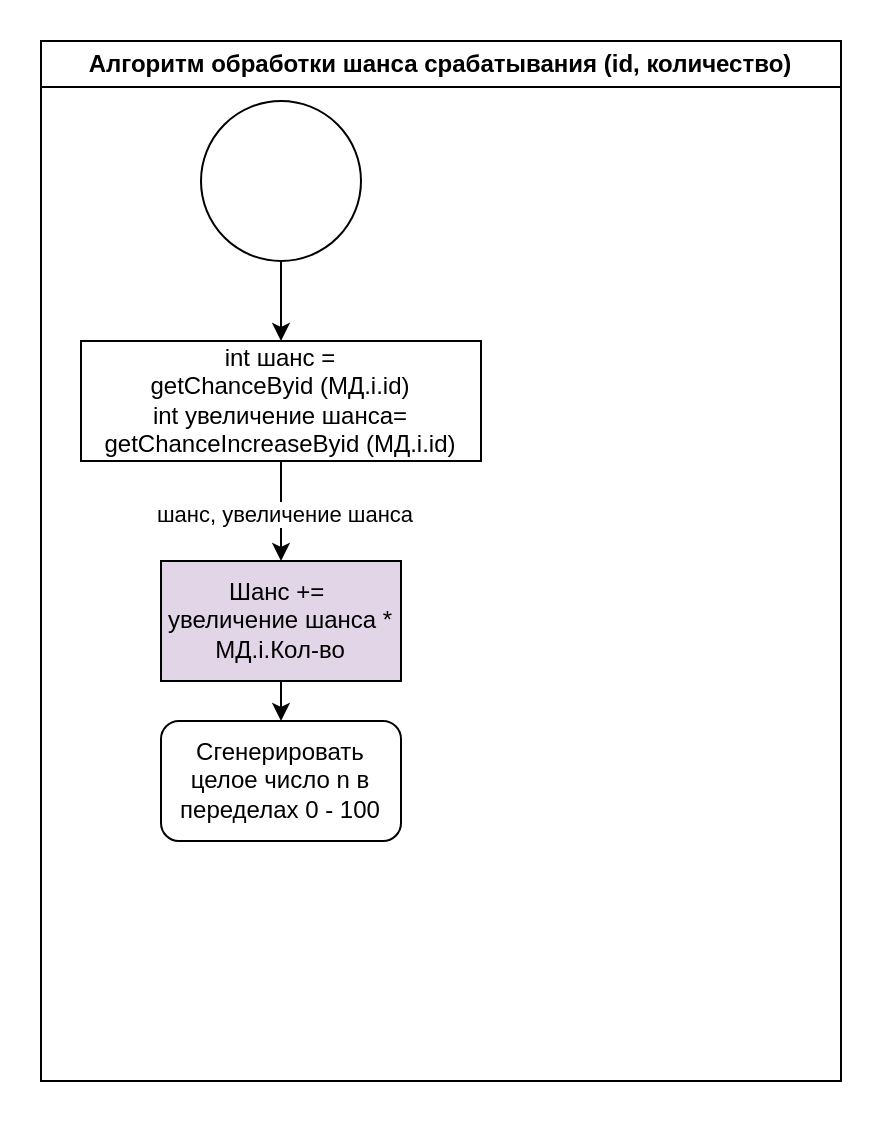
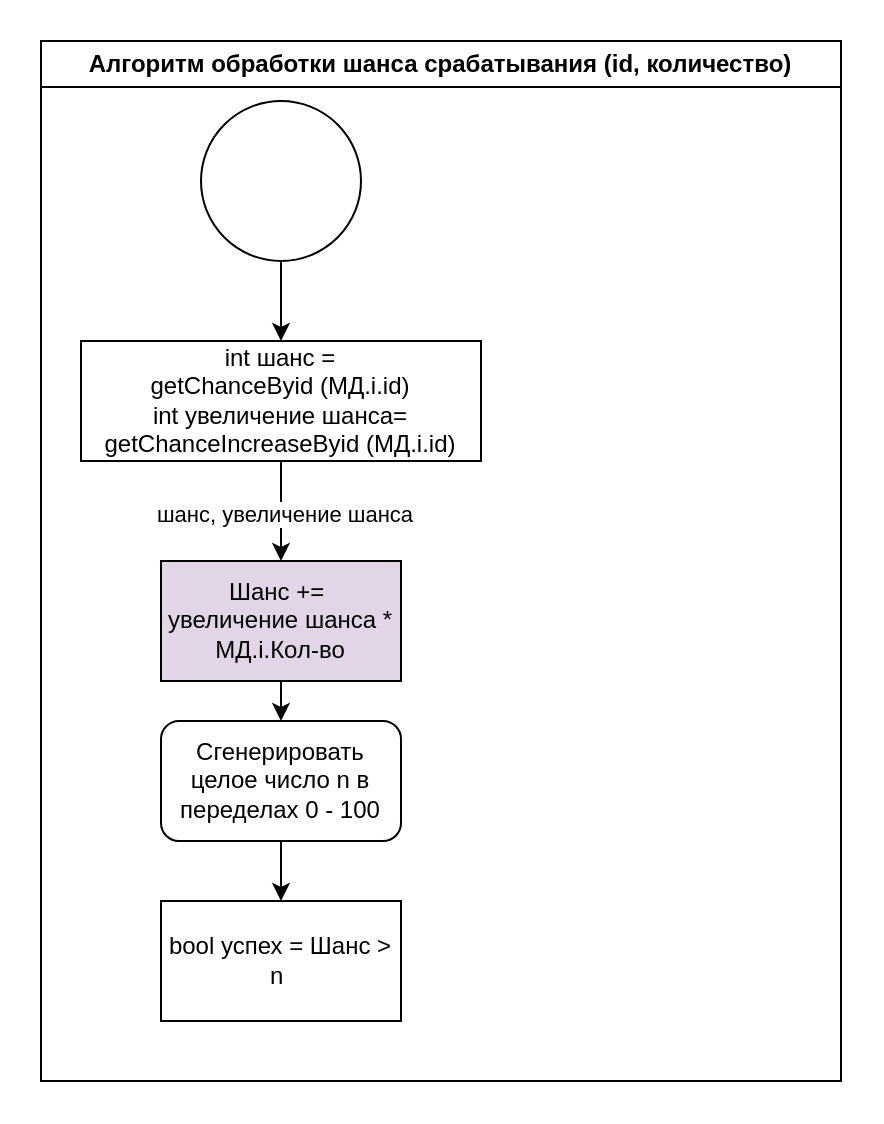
edge "Сгенерировать целое число n в переделах 0 - 100" -> "bool успех = Шанс > n": added
node "bool успех = Шанс > n": added
